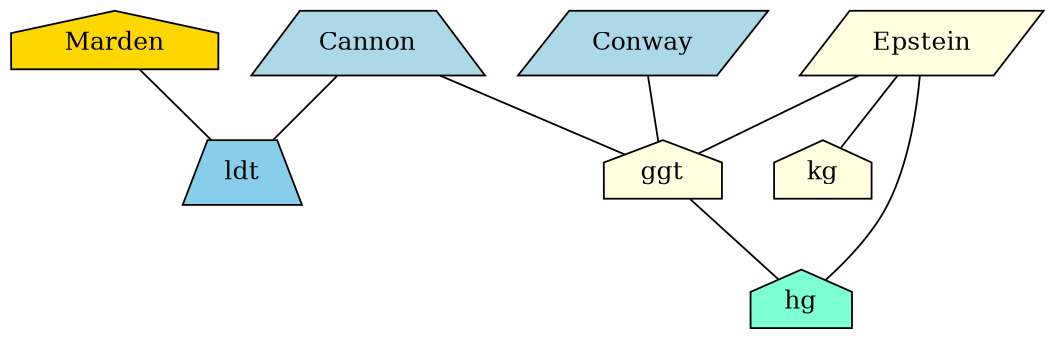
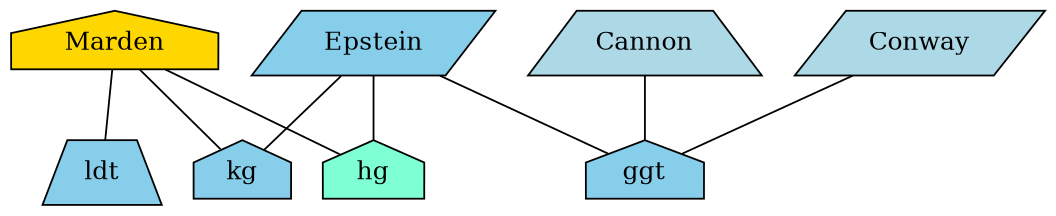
node "Epstein": fillcolor lightyellow -> skyblue
edge "Cannon" -- "ldt": removed
edge "Marden" -- "kg": added
node "ggt": fillcolor lightyellow -> skyblue
node "kg": fillcolor lightyellow -> skyblue
edge "ggt" -- "hg": now "Marden" -- "hg"
